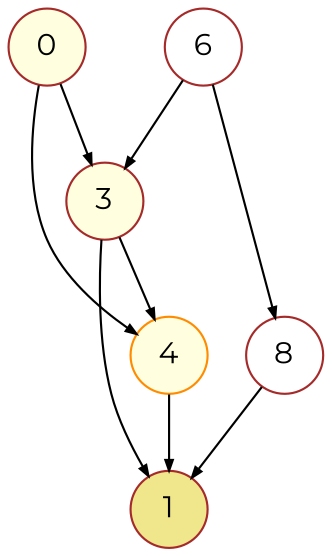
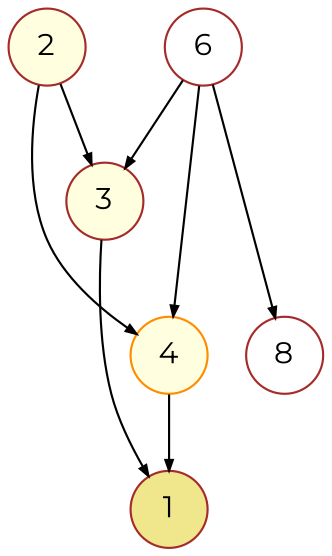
node "0": label "0" -> "2"
edge "3" -> "4": now "6" -> "4"
edge "8" -> "1": removed
